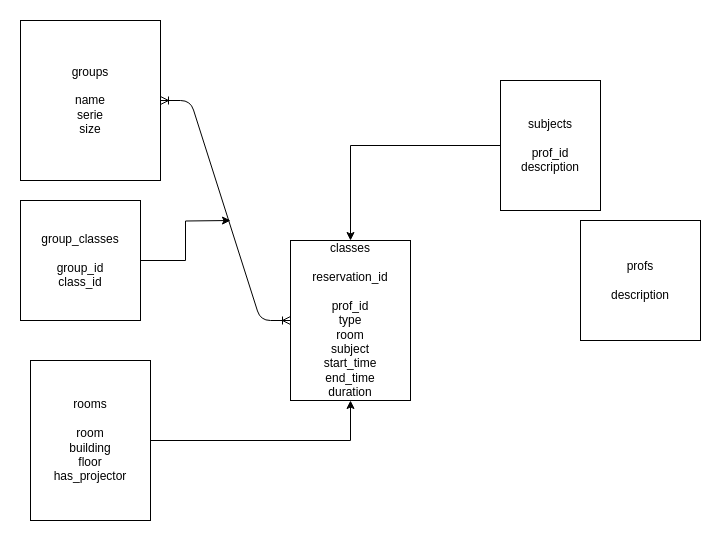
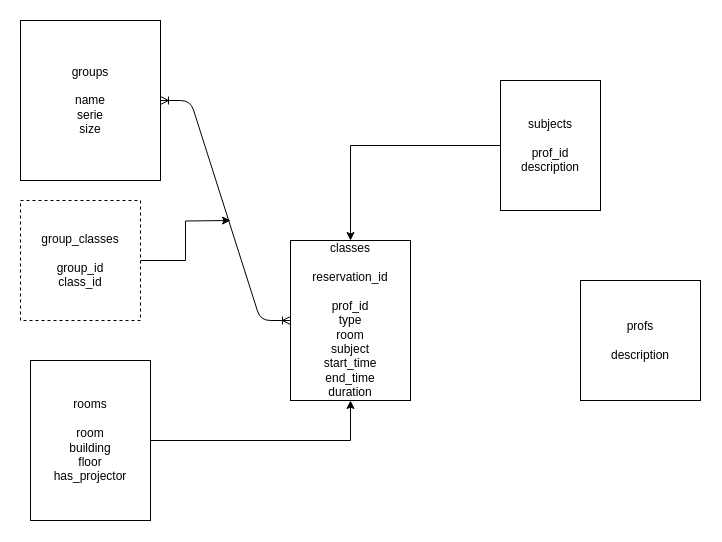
node "group_classes group_id class_id": style solid -> dashed
node "profs description": moved (641, 281) -> (641, 341)
